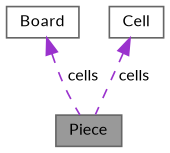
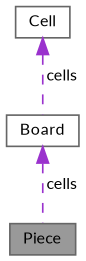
edge "Piece" -> "Cell": now "Board" -> "Cell"
